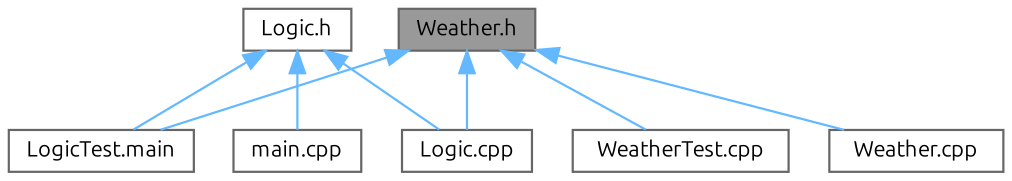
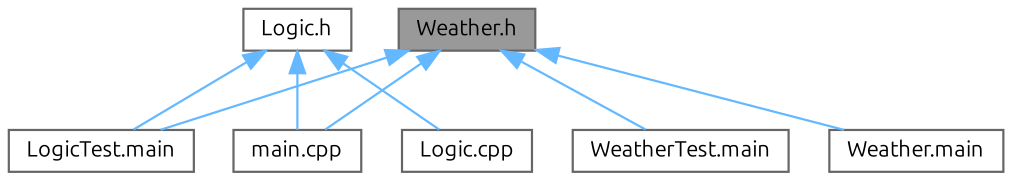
edge "Logic.cpp" -> "Weather.h": now "main.cpp" -> "Weather.h"
node "WeatherTest.cpp": label "WeatherTest.cpp" -> "WeatherTest.main"
node "Weather.cpp": label "Weather.cpp" -> "Weather.main"
